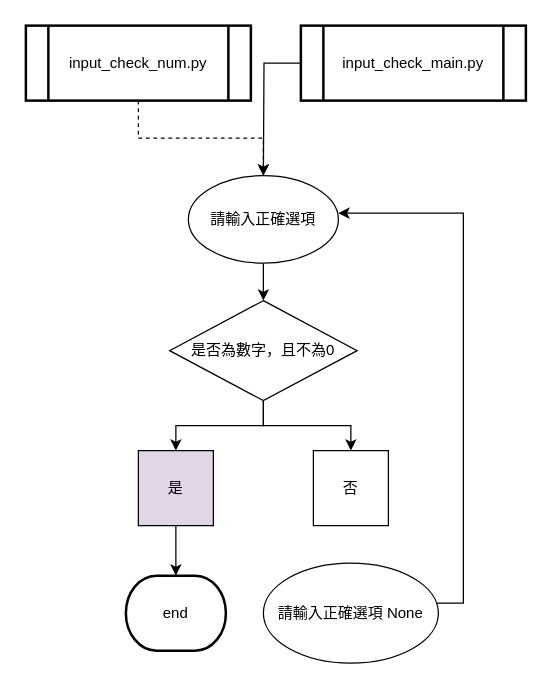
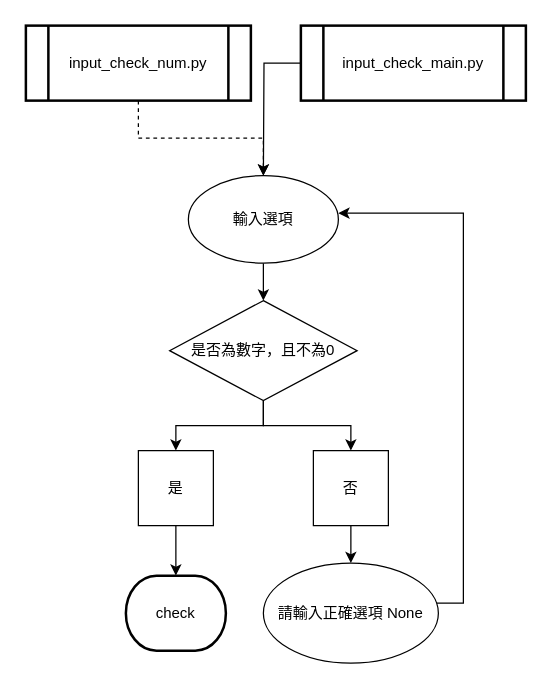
node "請輸入正確選項": label "請輸入正確選項" -> "輸入選項"
node "是": fillcolor #e1d5e7 -> #ffffff
edge "否" -> "請輸入正確選項 None": added
node "end": label "end" -> "check"
